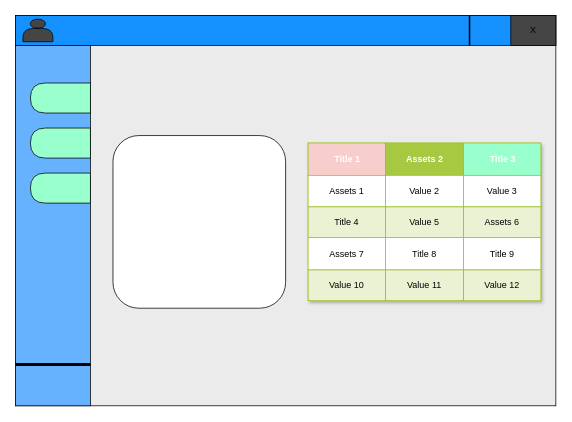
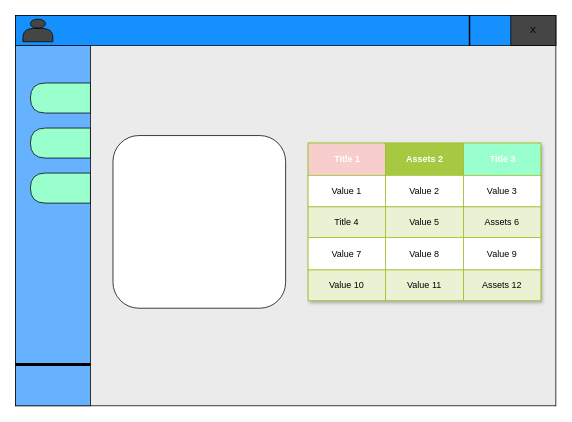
node "Assets 1": label "Assets 1" -> "Value 1"
node "Assets 7": label "Assets 7" -> "Value 7"
node "Title 8": label "Title 8" -> "Value 8"
node "Title 9": label "Title 9" -> "Value 9"
node "Value 12": label "Value 12" -> "Assets 12"
